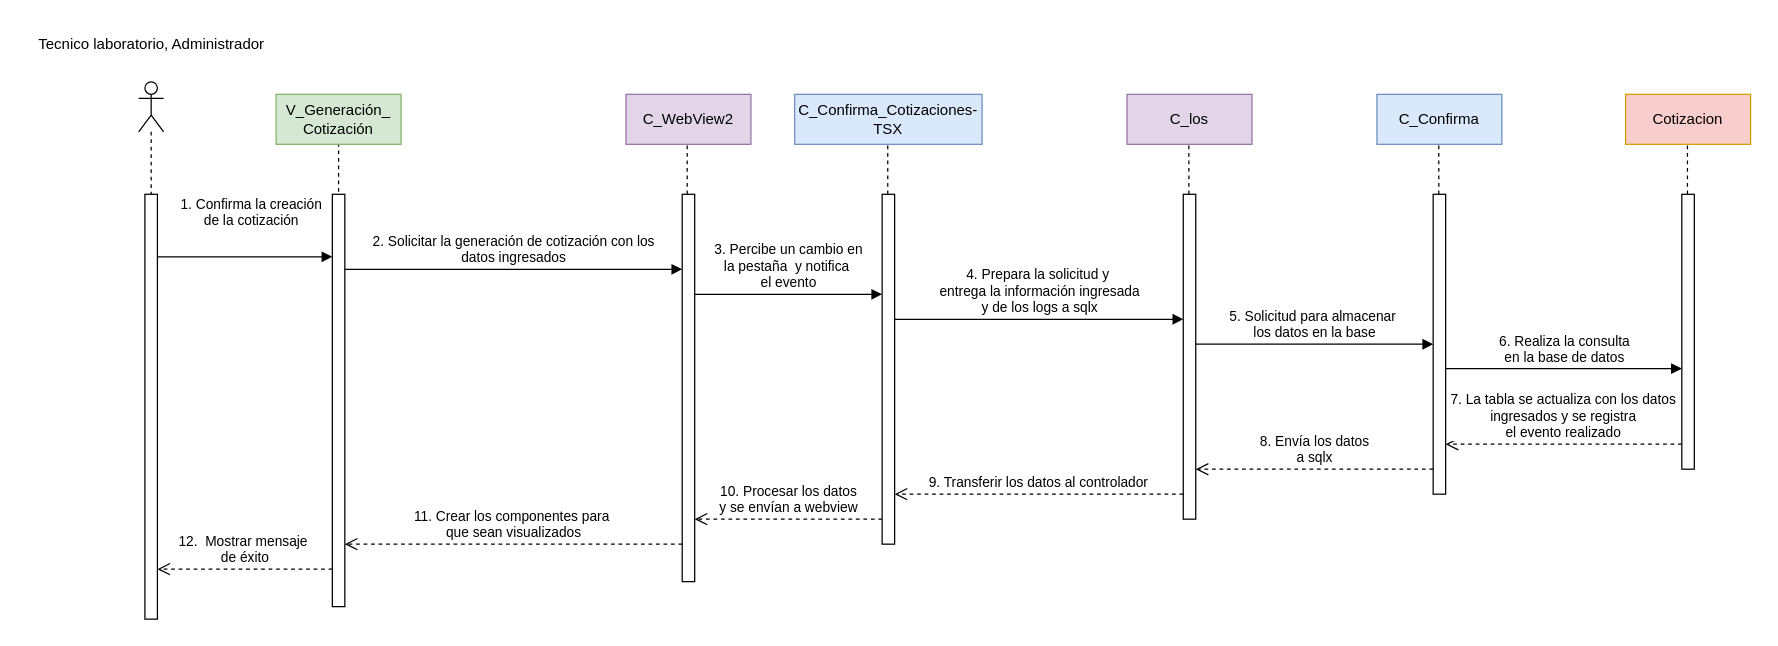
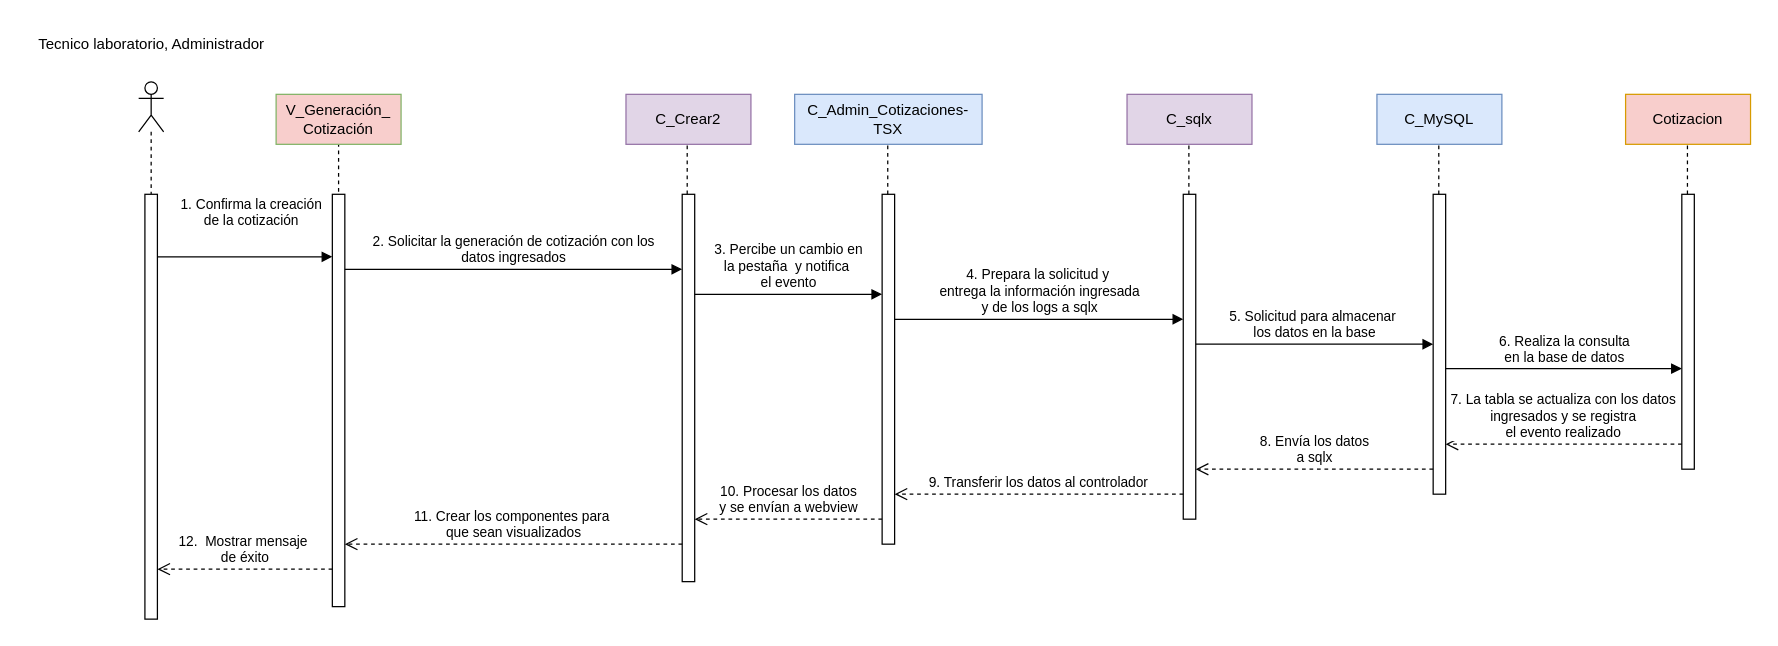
node "V_Generación_ Cotización": fillcolor #d5e8d4 -> #f8cecc
node "C_WebView2": label "C_WebView2" -> "C_Crear2"
node "C_Confirma_Cotizaciones-TSX": label "C_Confirma_Cotizaciones-TSX" -> "C_Admin_Cotizaciones-TSX"
node "C_los": label "C_los" -> "C_sqlx"
node "C_Confirma": label "C_Confirma" -> "C_MySQL"
